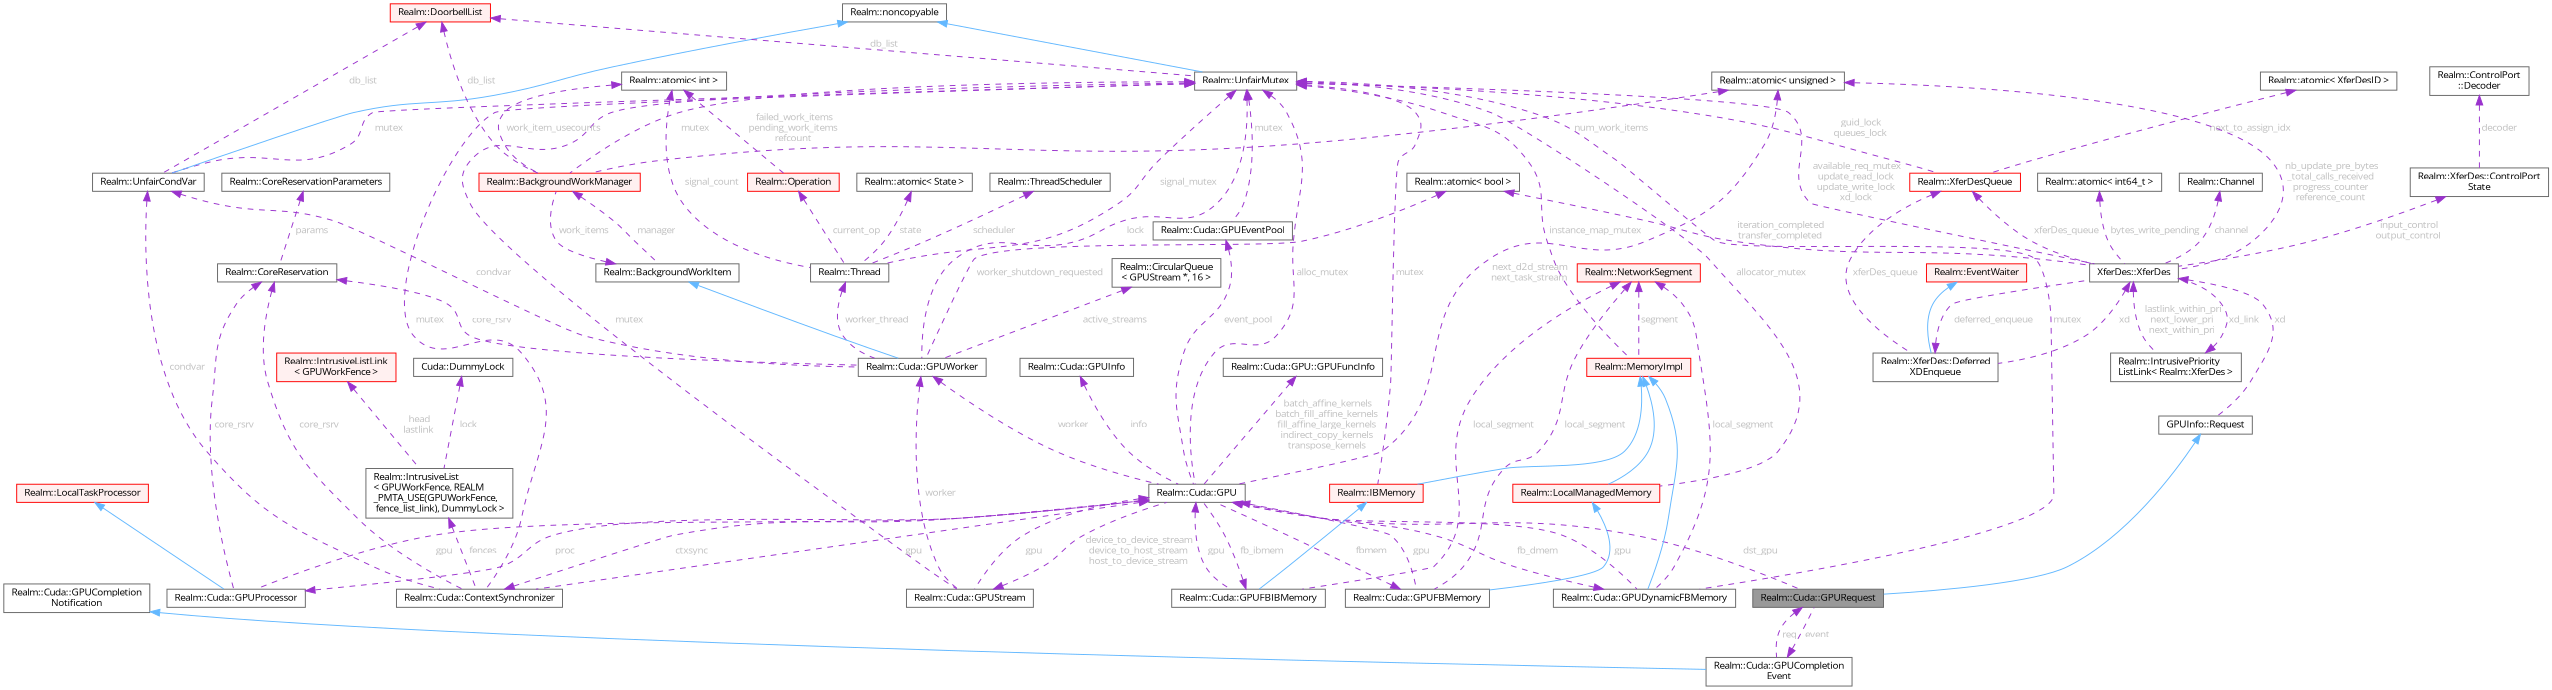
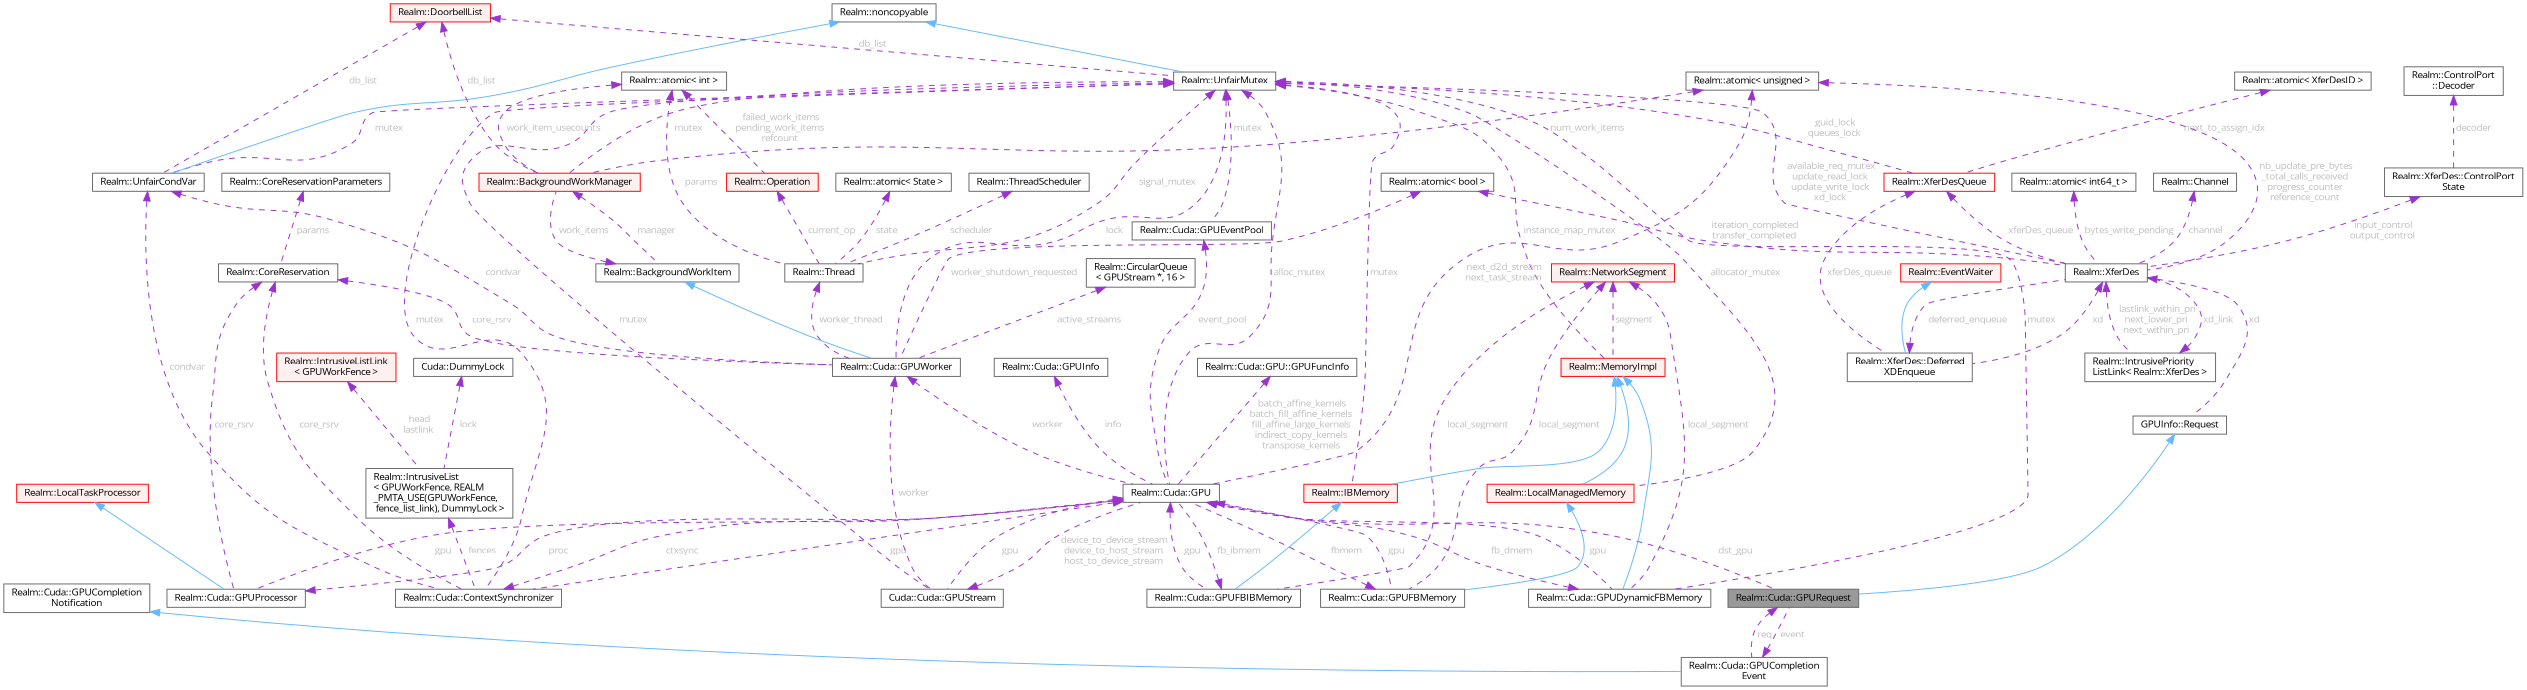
edge "Realm::Thread" -> "Realm::atomic< int >": label " signal_count" -> " params"
node "XferDes::XferDes": label "XferDes::XferDes" -> "Realm::XferDes"
node "Realm::Cuda::GPUStream": label "Realm::Cuda::GPUStream" -> "Cuda::Cuda::GPUStream"
